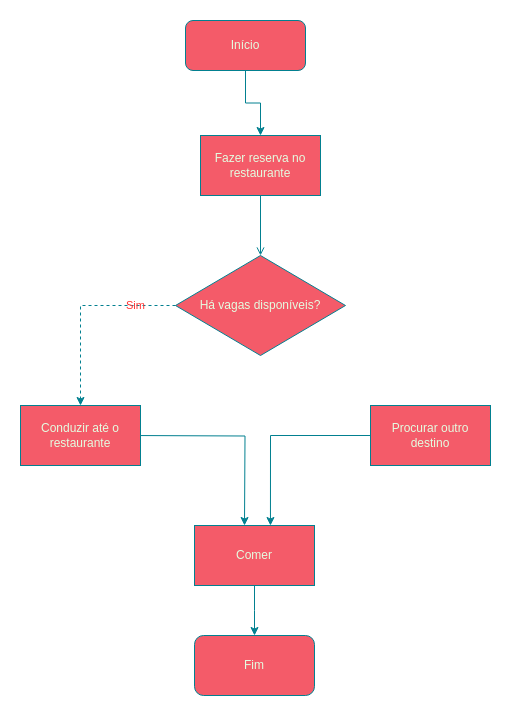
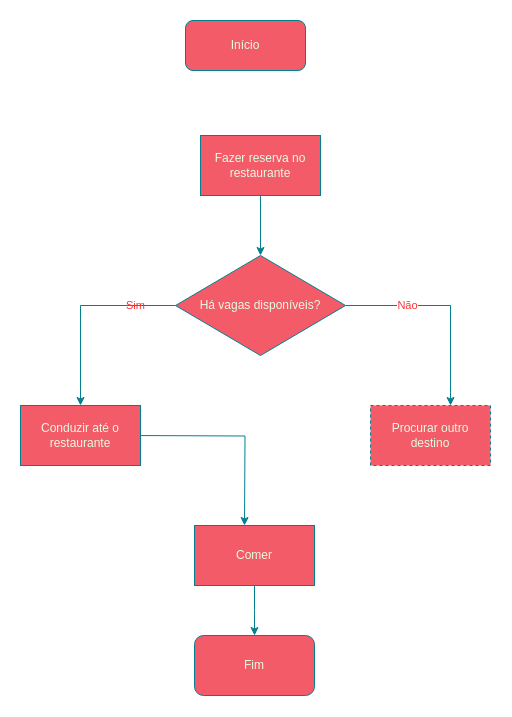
edge "Início" -> "Fazer reserva no restaurante": removed
edge "Fazer reserva no restaurante" -> "Há vagas disponíveis?": arrowhead open -> classic
edge "Há vagas disponíveis?" -> "Conduzir até o restaurante": style dashed -> solid
edge "Há vagas disponíveis?" -> "Procurar outro destino": added, label "Não"
edge "Procurar outro destino" -> "Comer": removed
node "Procurar outro destino": style solid -> dashed
